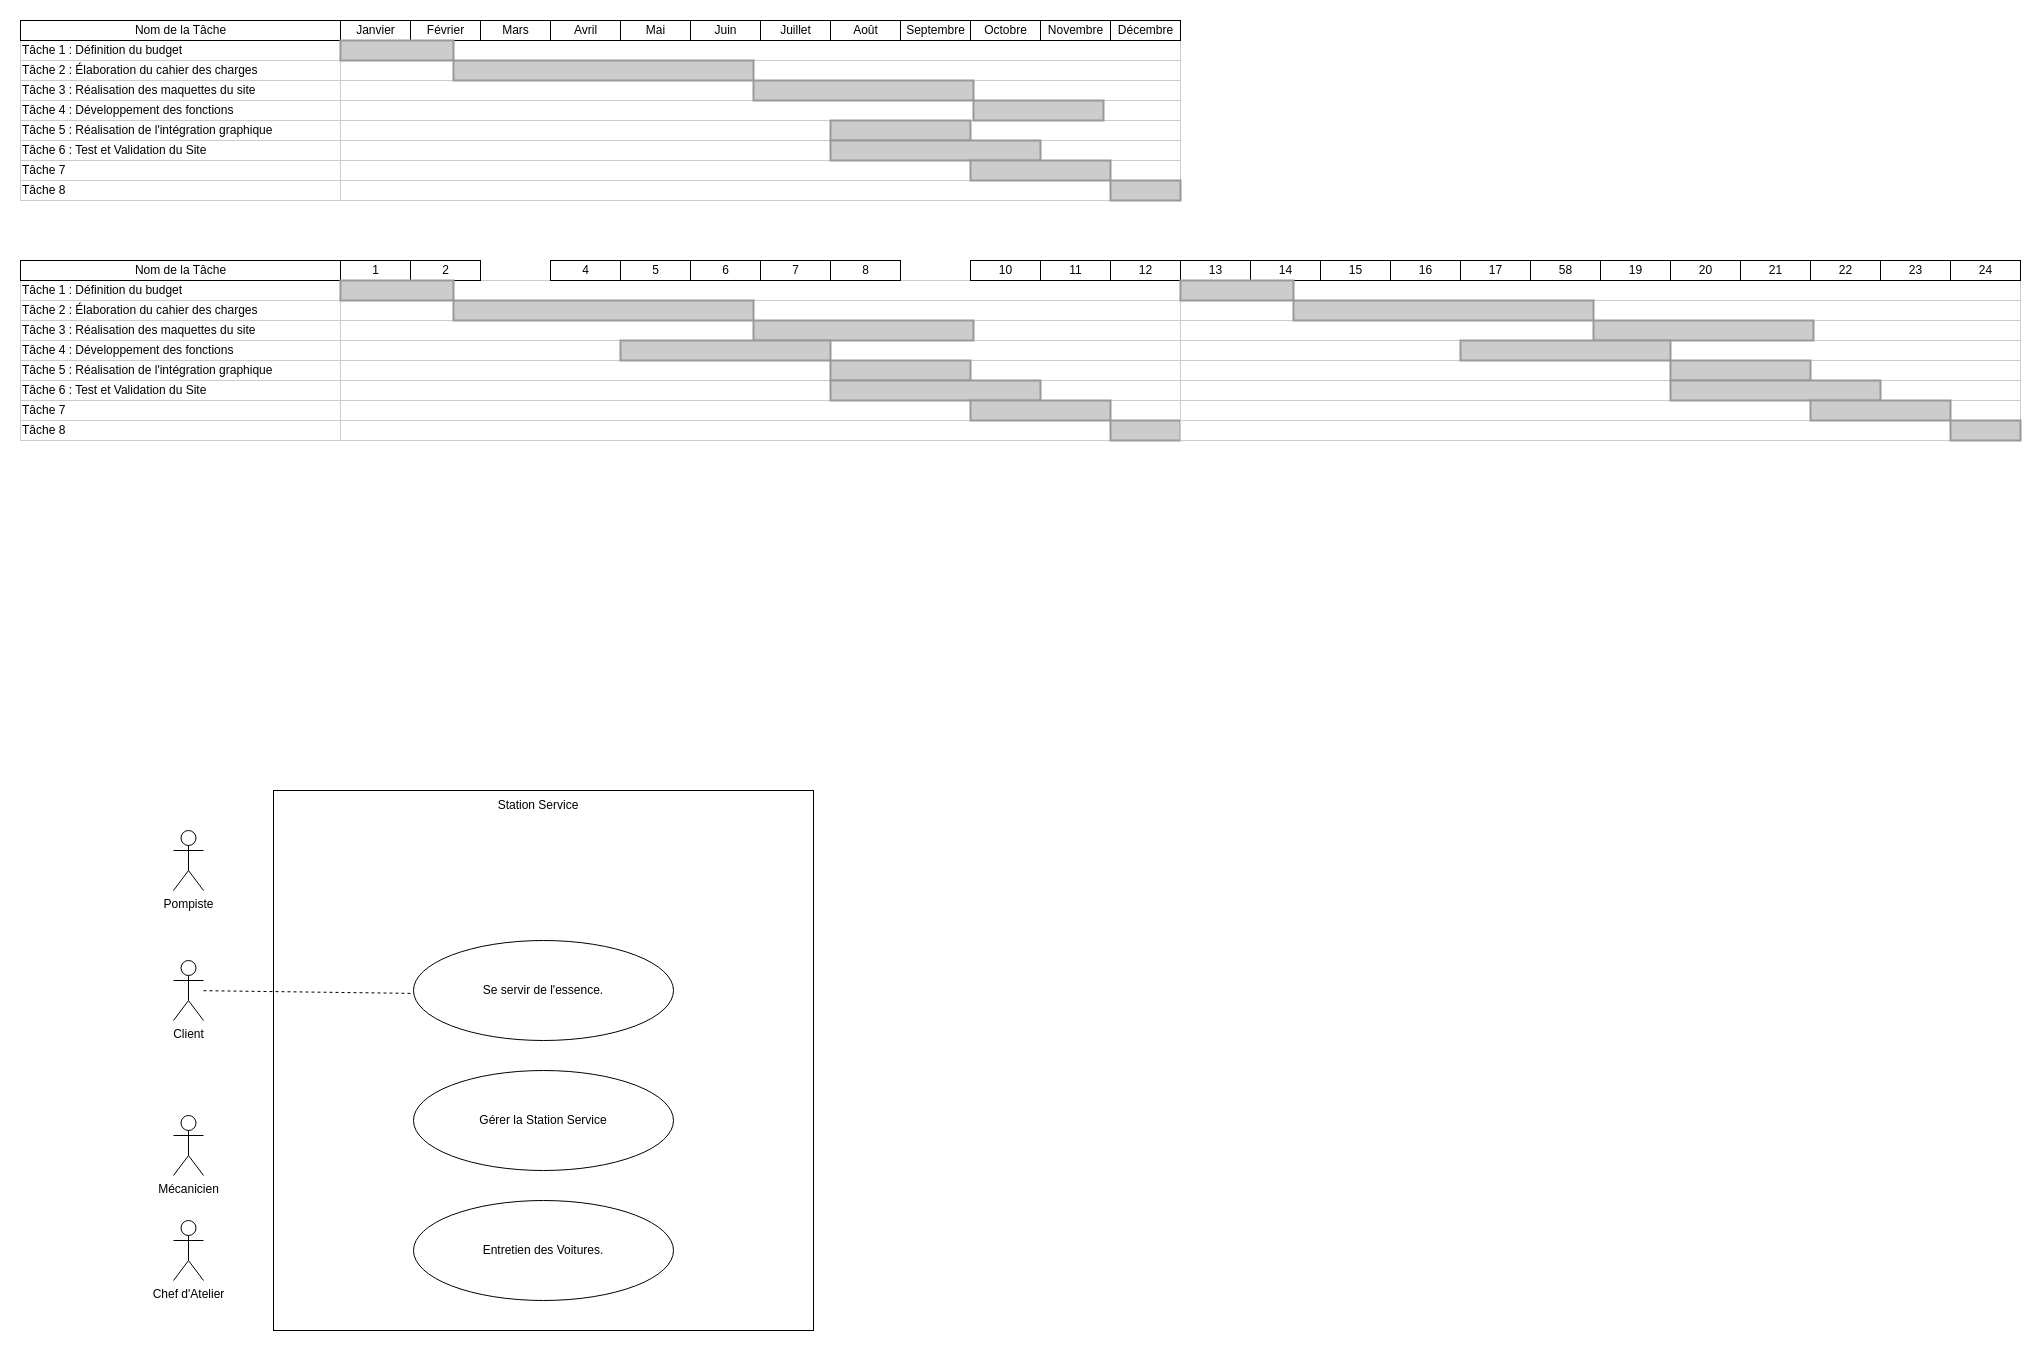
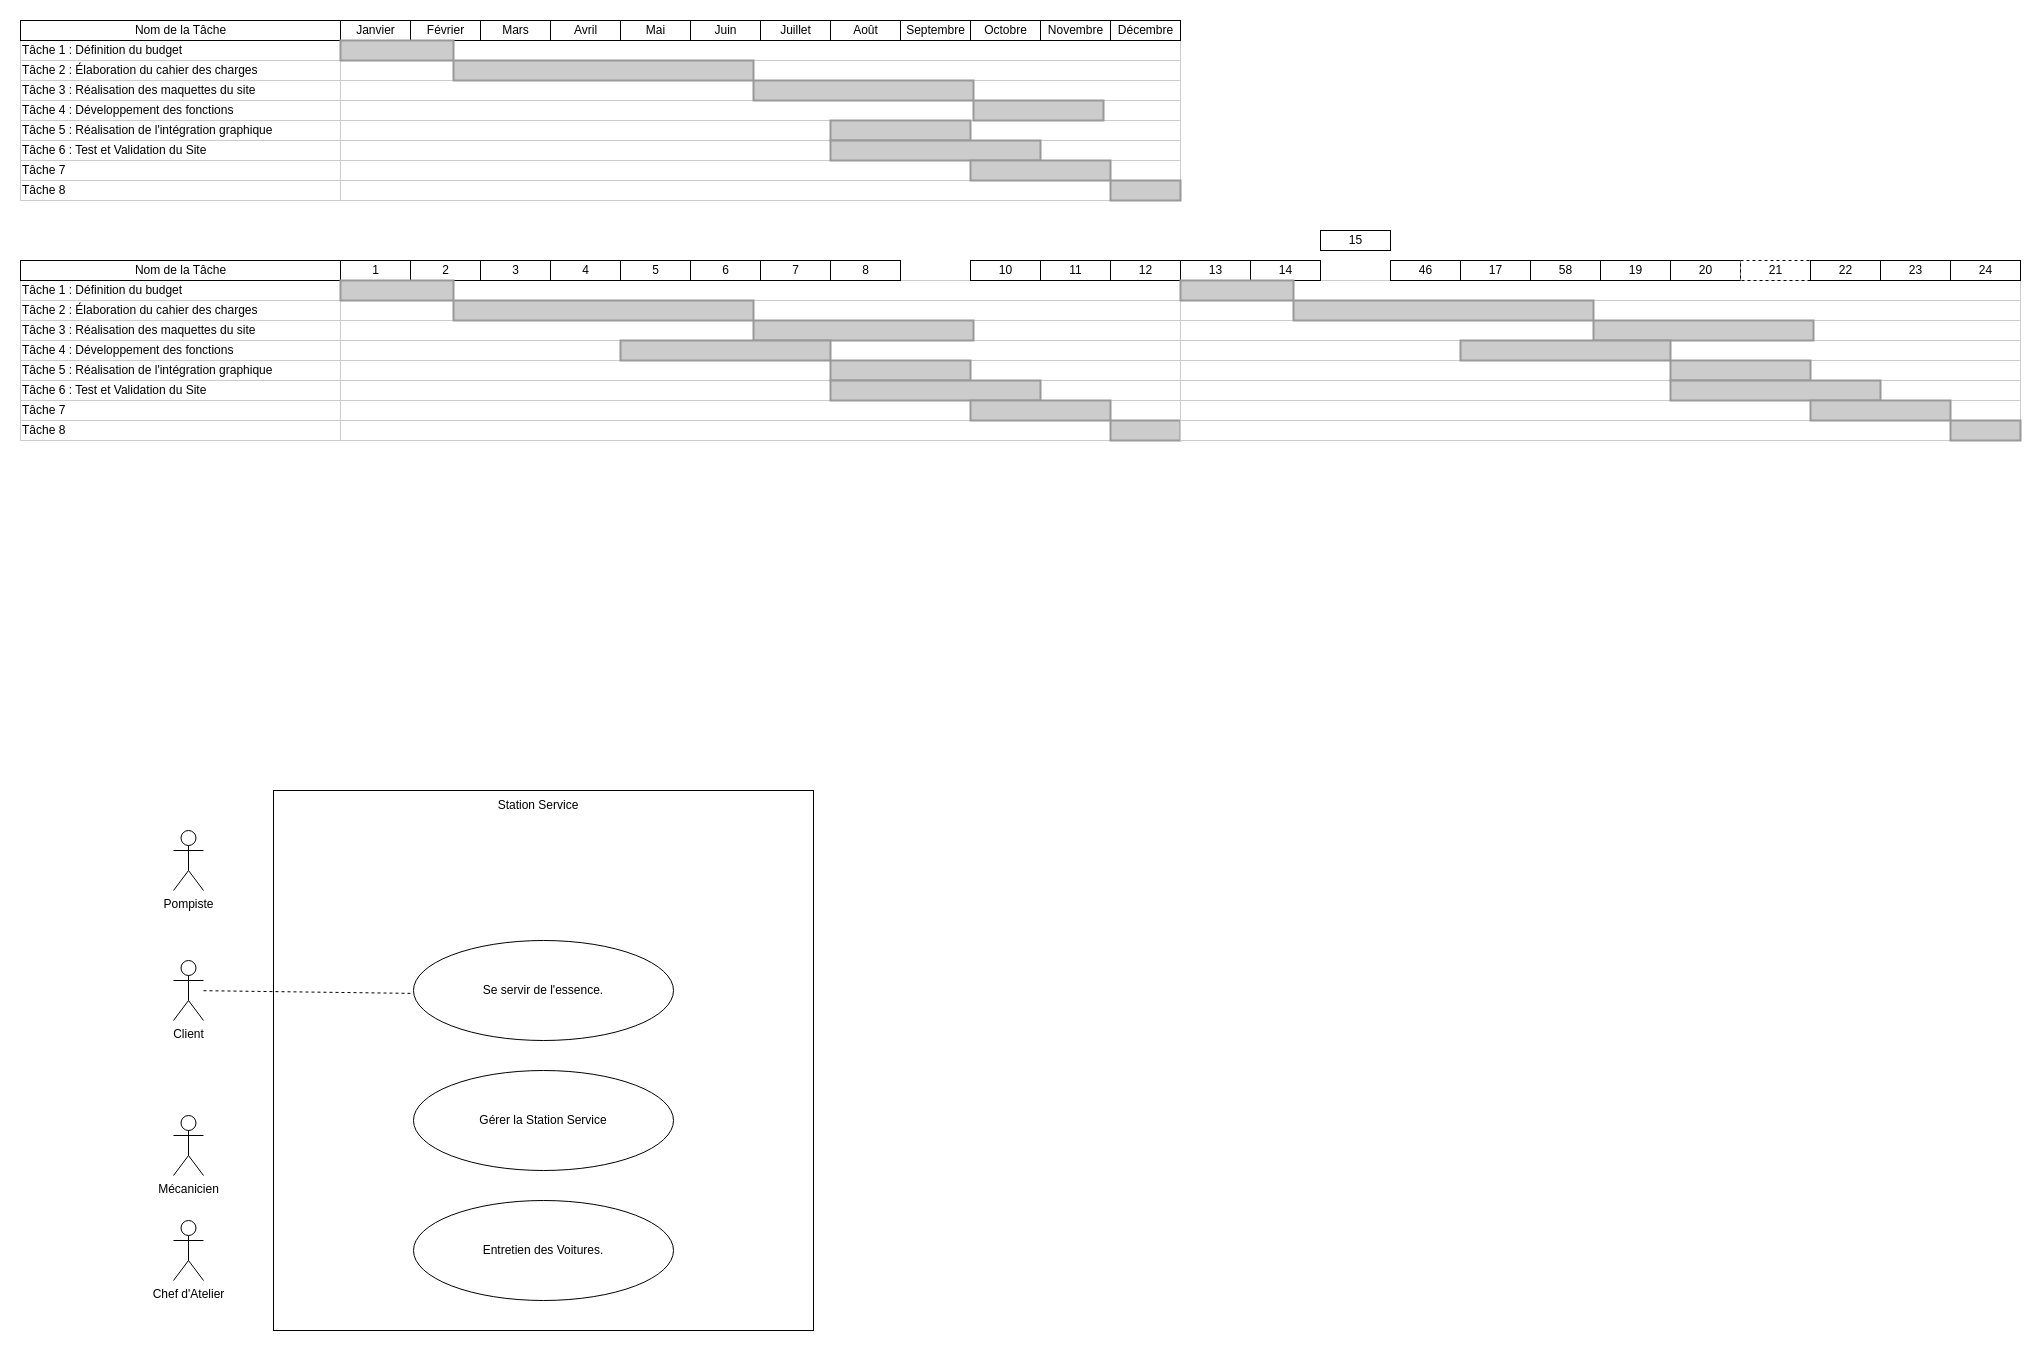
node "3": added
node "15": moved (1356, 271) -> (1356, 241)
node "16": label "16" -> "46"
node "21": style solid -> dashed
